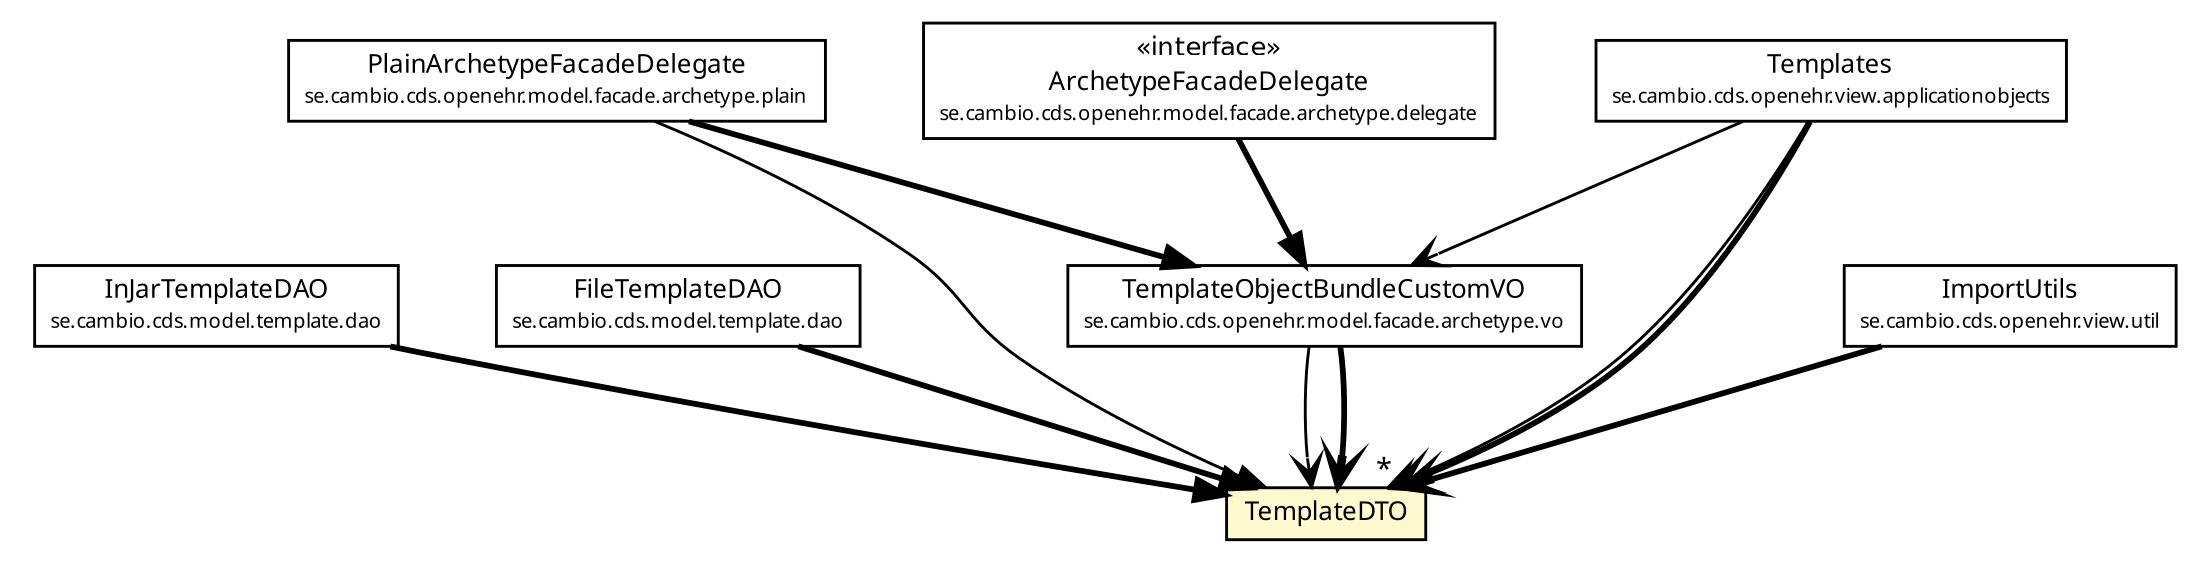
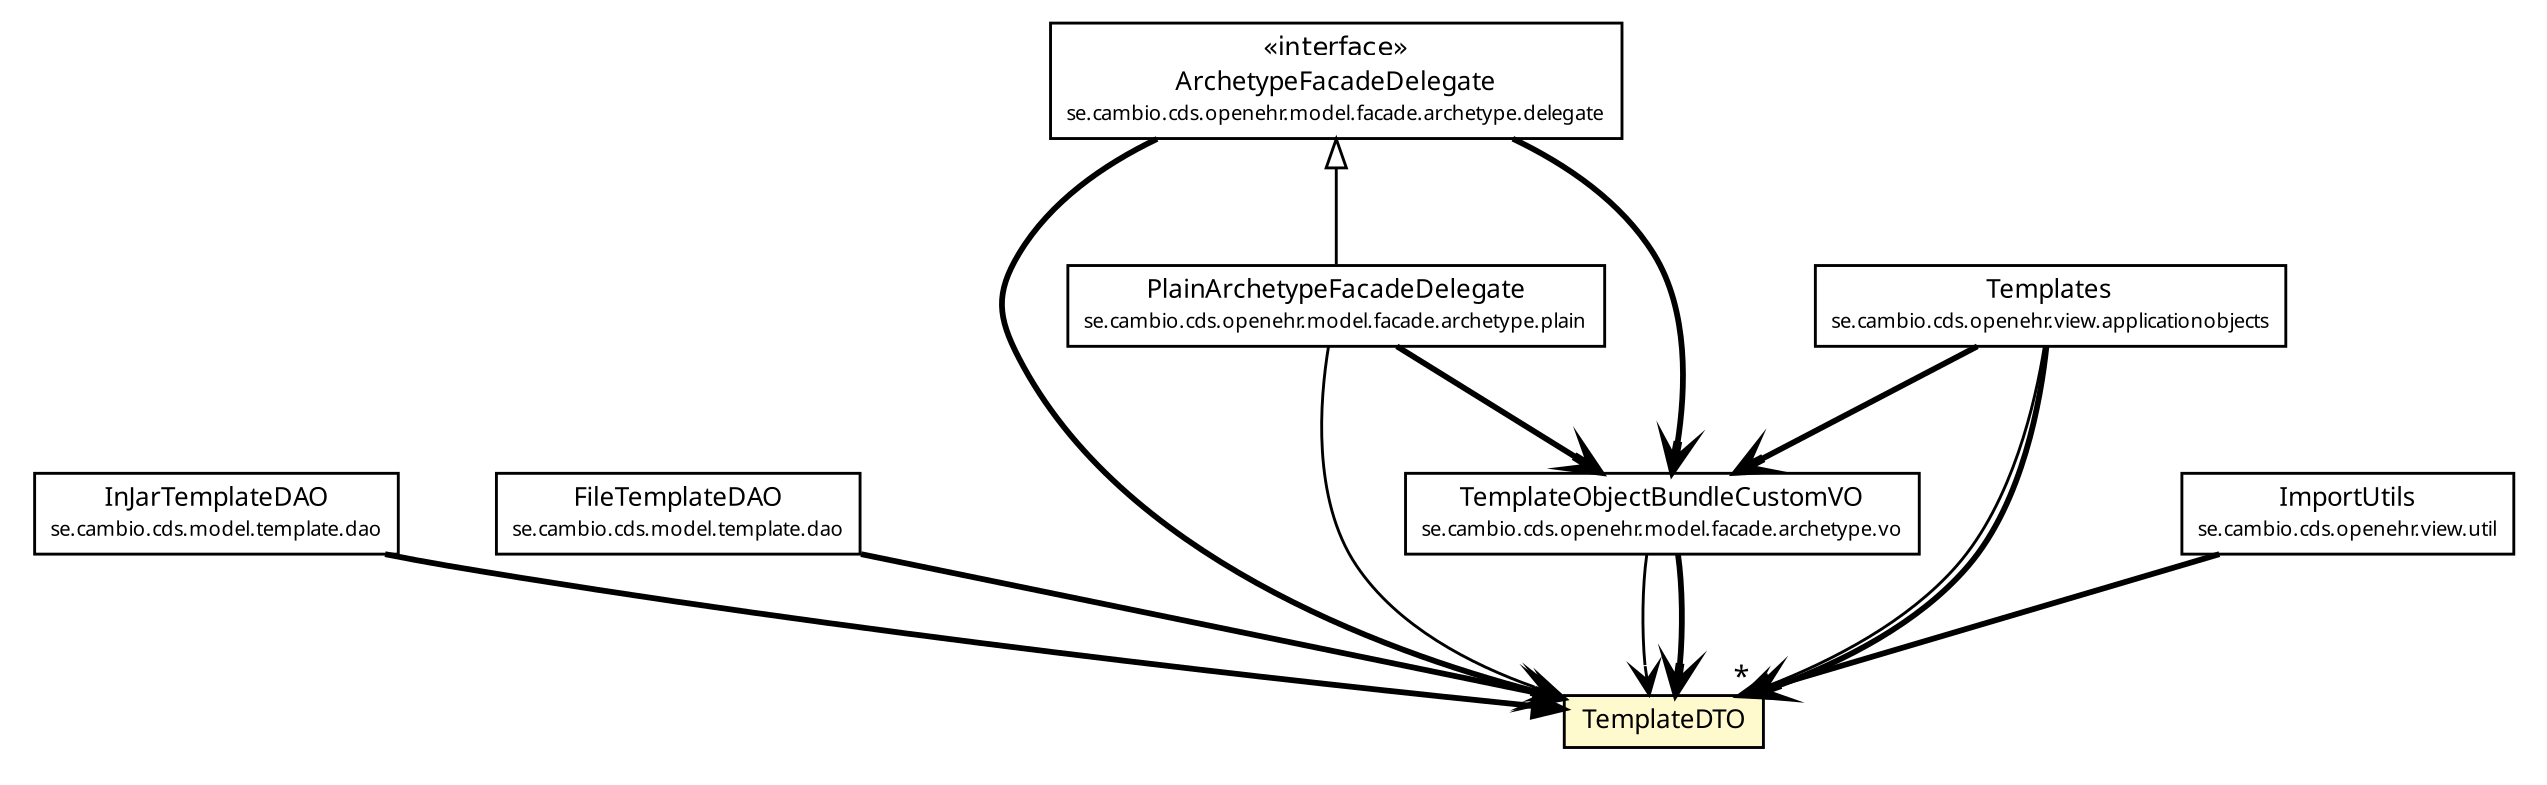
edge "Templates" -> "TemplateObjectBundleCustomVO": style solid -> bold
edge "PlainArchetypeFacadeDelegate" -> "TemplateObjectBundleCustomVO": arrowhead normal -> open
edge "ArchetypeFacadeDelegate" -> "TemplateObjectBundleCustomVO": arrowhead normal -> open
edge "PlainArchetypeFacadeDelegate" -> "ArchetypeFacadeDelegate": added
edge "PlainArchetypeFacadeDelegate" -> "TemplateDTO": arrowhead normal -> open
edge "FileTemplateDAO" -> "TemplateDTO": arrowhead normal -> open
edge "ImportUtils" -> "TemplateDTO": arrowhead open -> normal
edge "ArchetypeFacadeDelegate" -> "TemplateDTO": added
